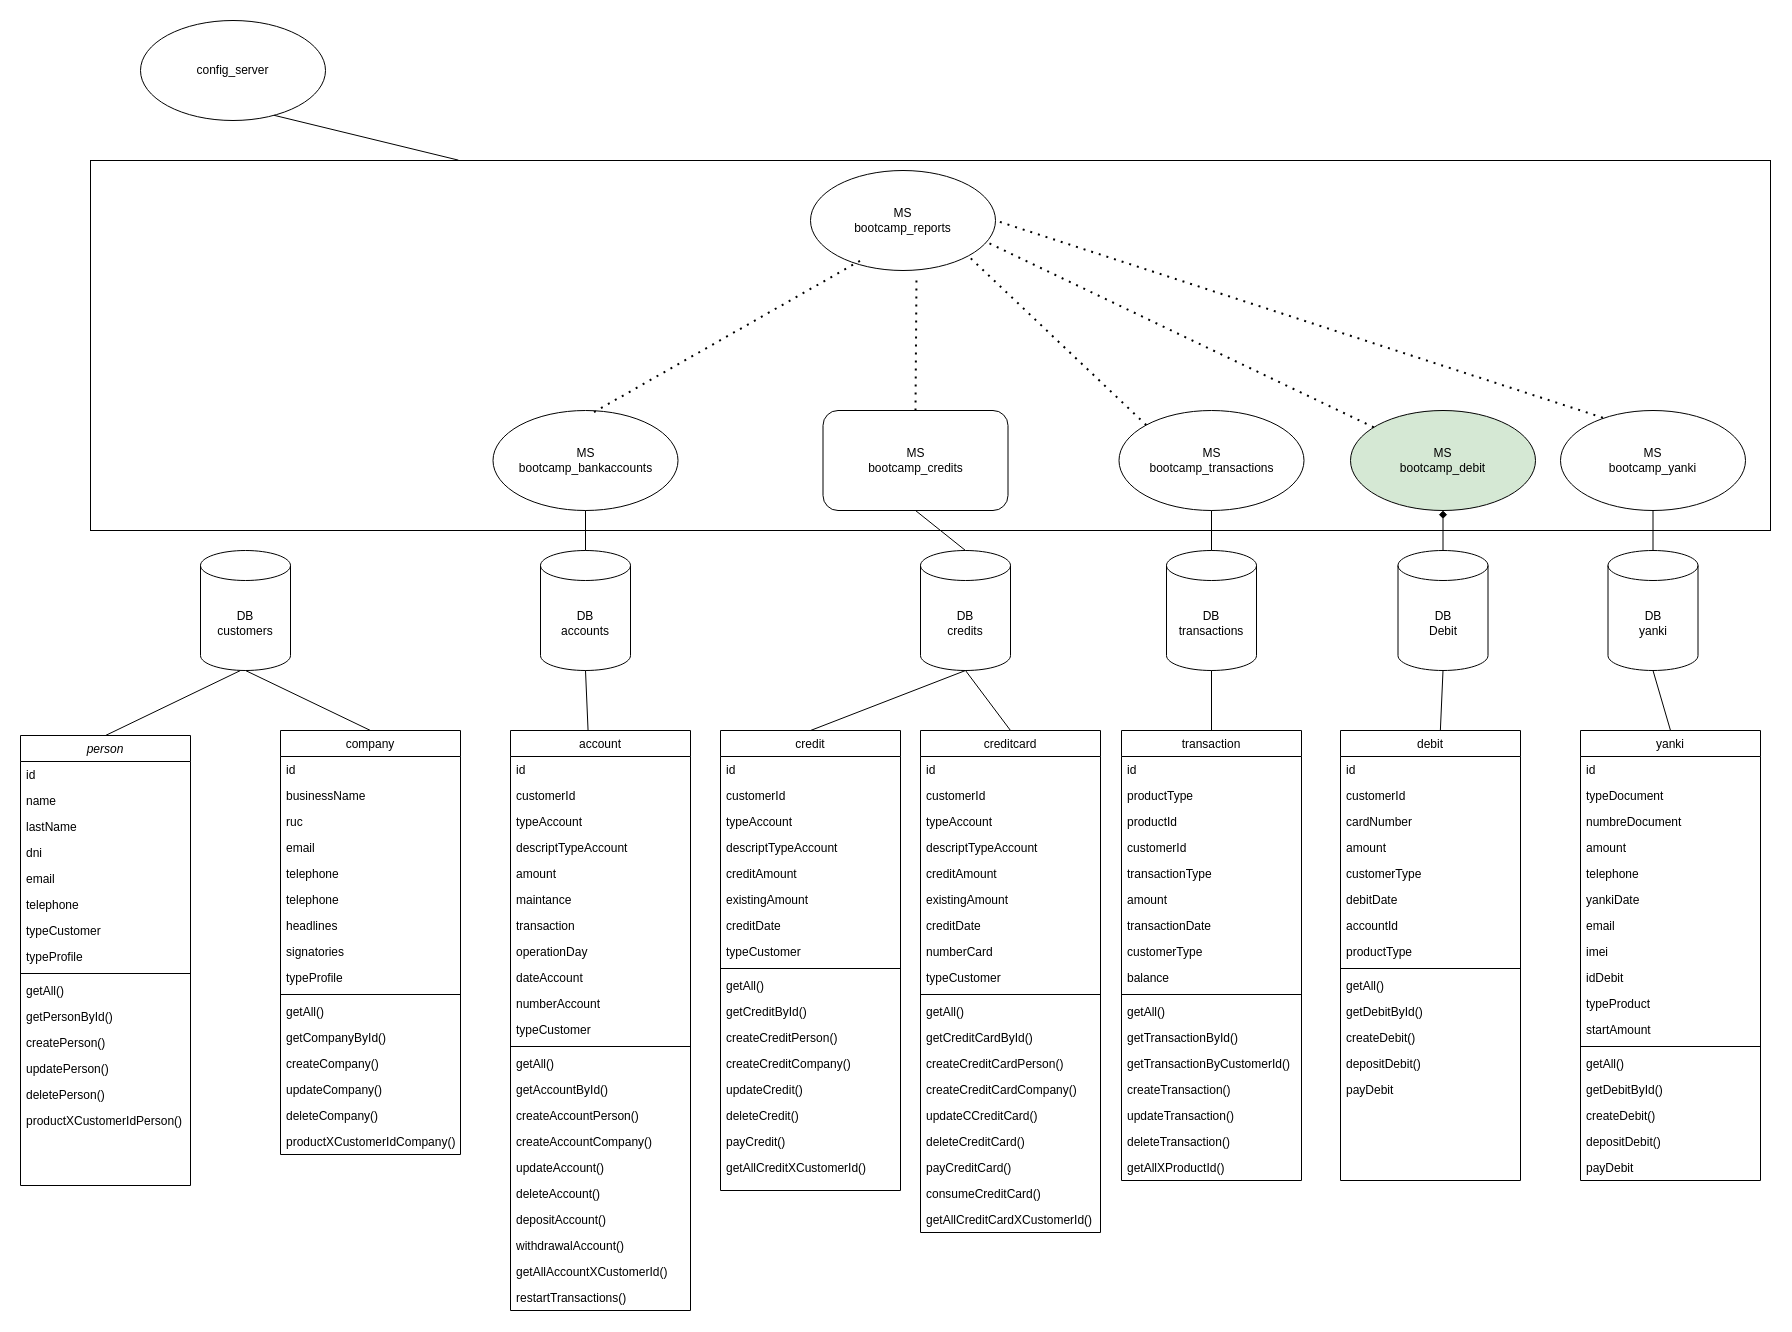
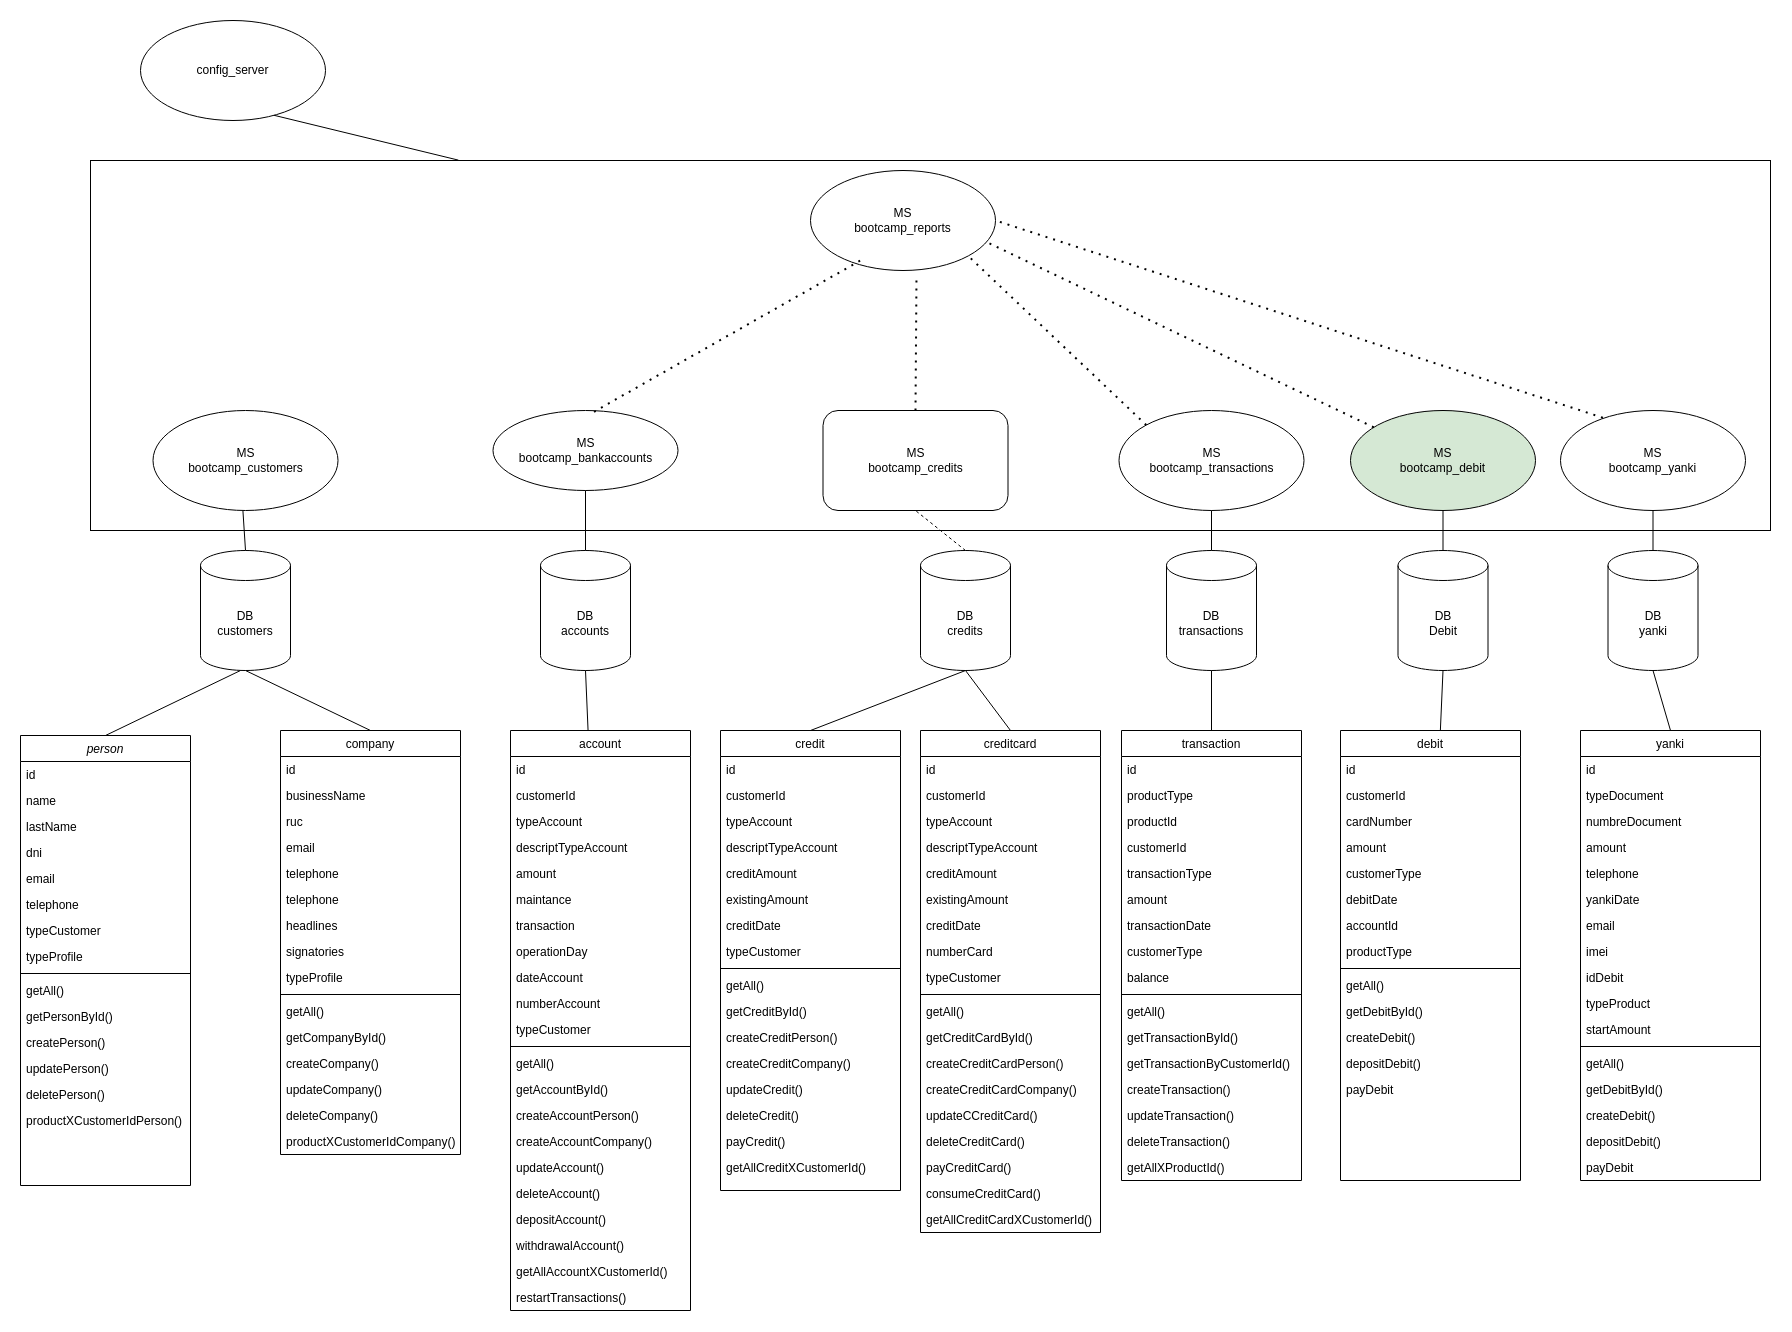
node "MS bootcamp_customers": added
node "MS bootcamp_bankaccounts": size 185x100 -> 185x80
edge "DB Debit" -> "MS bootcamp_debit": arrowhead diamond -> none
edge "MS bootcamp_customers" -- "DB customers": added
edge "MS bootcamp_credits" -- "DB credits": style solid -> dashed
